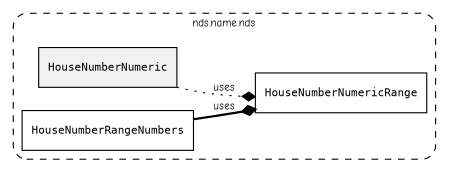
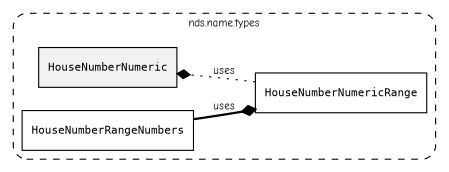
cluster "nds.name.nds": label "nds.name.nds" -> "nds.name.types"
edge "HouseNumberNumeric" -> "HouseNumberNumericRange": reversed
